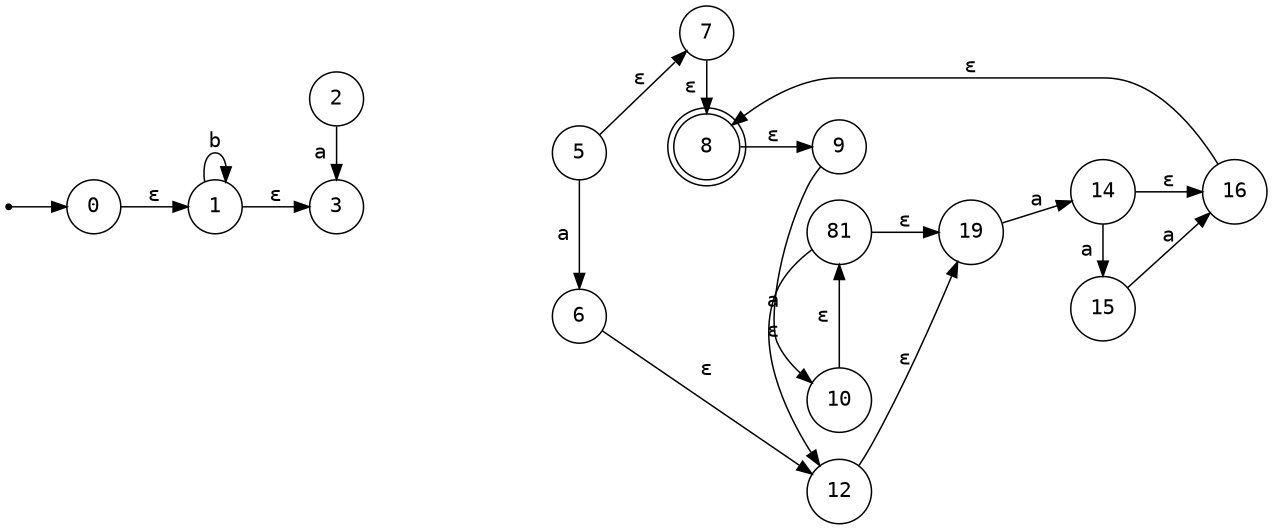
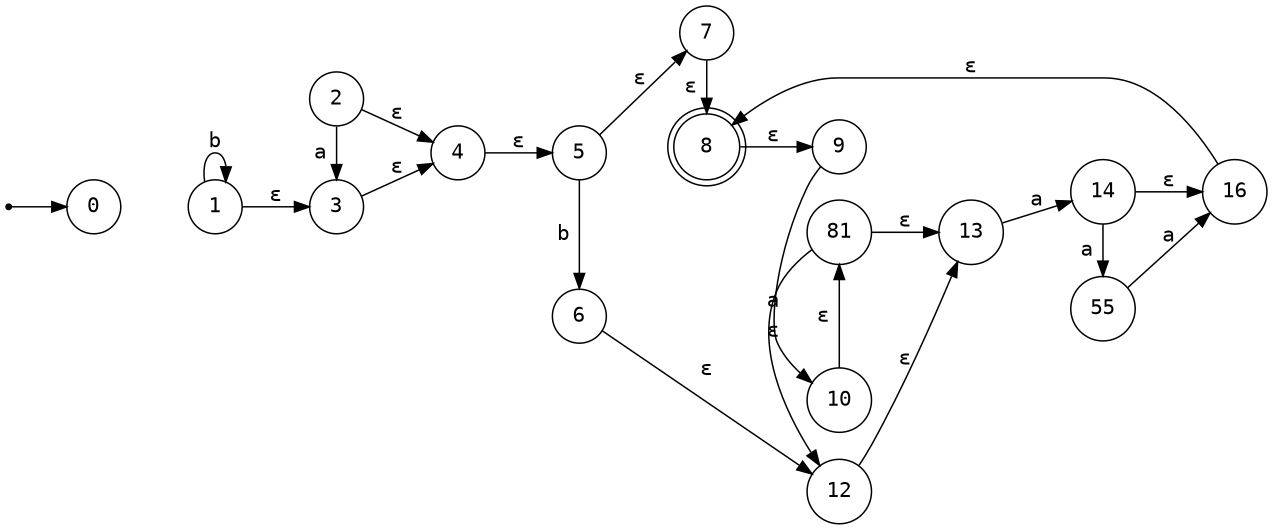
node "4": added
edge "0" -> "1": removed, label "ε"
node "19": label "19" -> "13"
edge "5" -> "6": label "a" -> "b"
node "15": label "15" -> "55"
